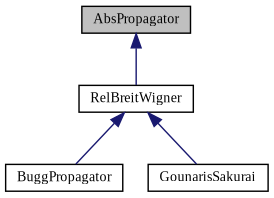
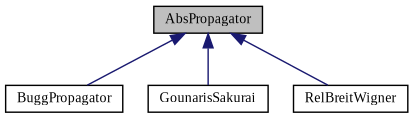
edge "BuggPropagator" -> "RelBreitWigner": now "BuggPropagator" -> "AbsPropagator"
edge "GounarisSakurai" -> "RelBreitWigner": now "GounarisSakurai" -> "AbsPropagator"
